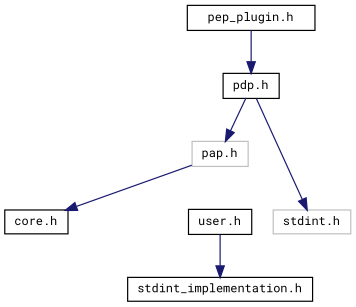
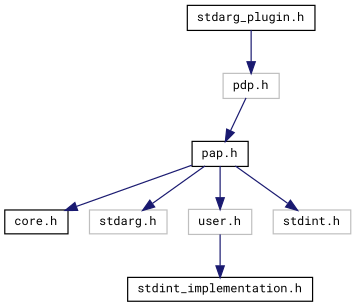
node "pep_plugin.h": label "pep_plugin.h" -> "stdarg_plugin.h"
node "pdp.h": color black -> grey75
edge "pdp.h" -> "stdint.h": now "pap.h" -> "stdint.h"
node "pap.h": color grey75 -> black
edge "pap.h" -> "user.h": added
node "stdarg.h": added
node "user.h": color black -> grey75
